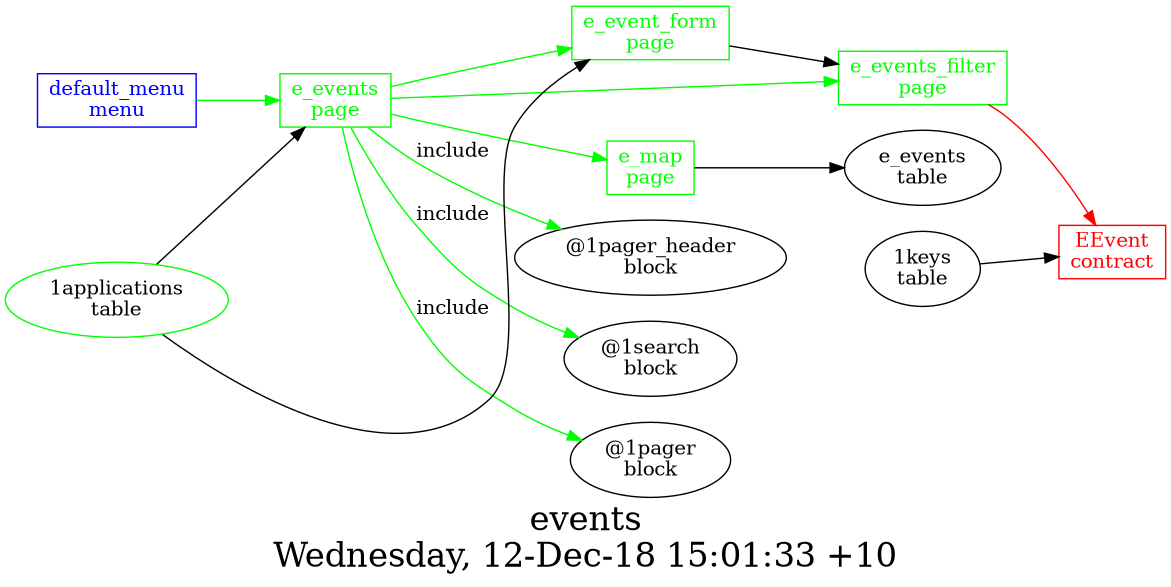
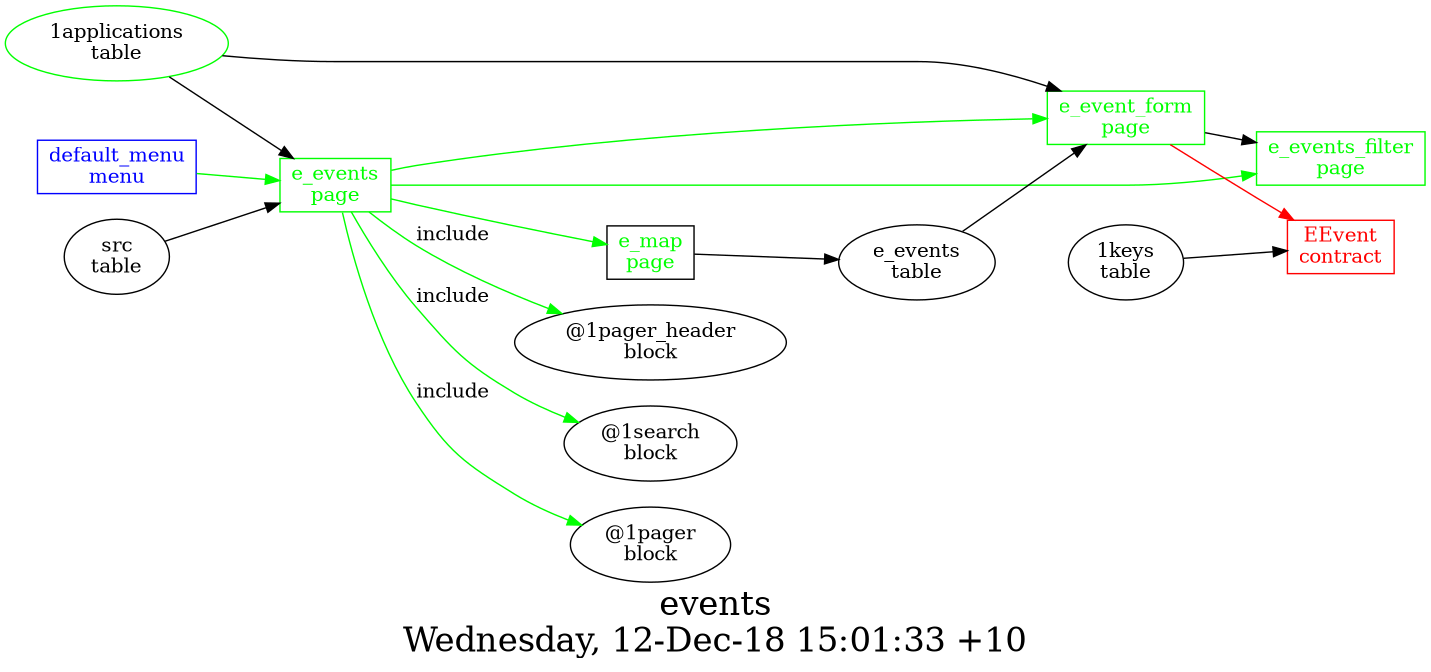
edge "e_events_filter page" -> "EEvent contract": now "e_event_form page" -> "EEvent contract"
node "e_map page": color green -> black
edge "e_events table" -> "e_event_form page": added
node "src table": added
